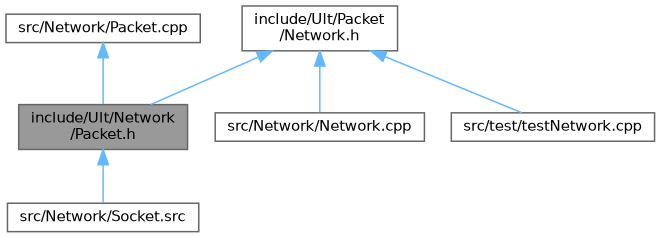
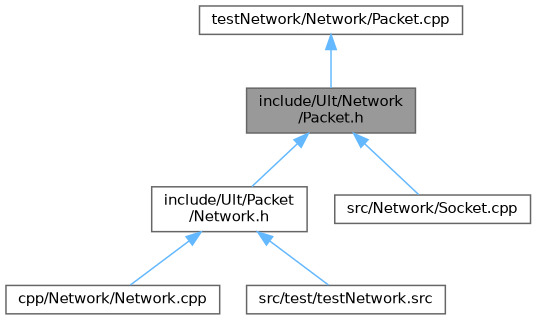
node "src/Network/Packet.cpp": label "src/Network/Packet.cpp" -> "testNetwork/Network/Packet.cpp"
edge "include/Ult/Network /Packet.h" -> "include/Ult/Packet /Network.h": reversed
node "src/Network/Network.cpp": label "src/Network/Network.cpp" -> "cpp/Network/Network.cpp"
node "src/test/testNetwork.cpp": label "src/test/testNetwork.cpp" -> "src/test/testNetwork.src"
node "src/Network/Socket.src": label "src/Network/Socket.src" -> "src/Network/Socket.cpp"
